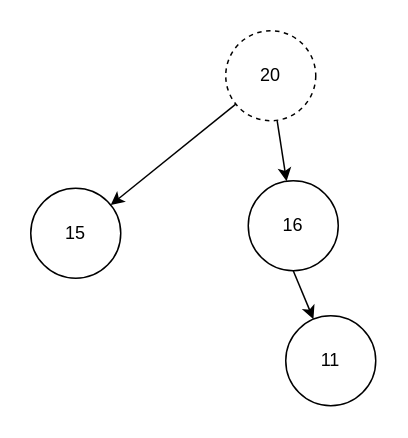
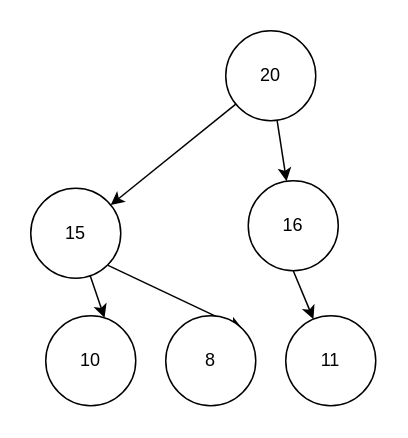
node "20": style dashed -> solid
edge "15" -> "10": added
edge "15" -> "8": added
node "10": added
node "8": added
